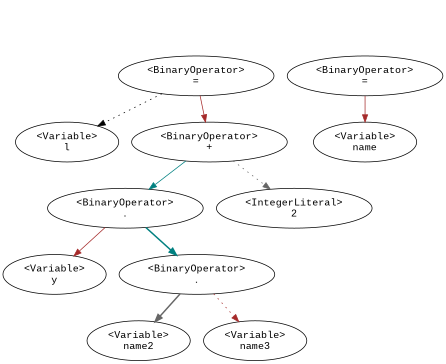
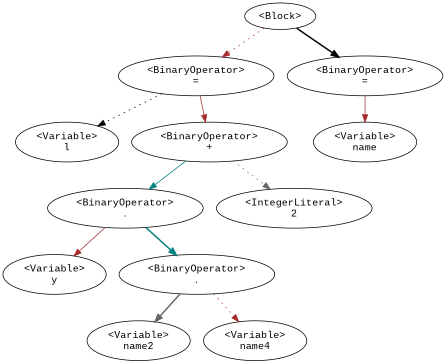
node "<Block>": added
node "<Variable> name3": label "<Variable> name3" -> "<Variable> name4"
